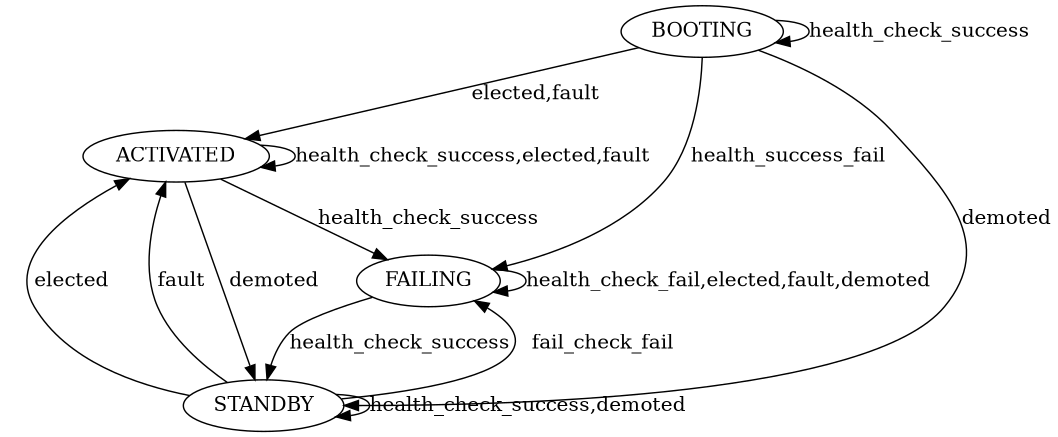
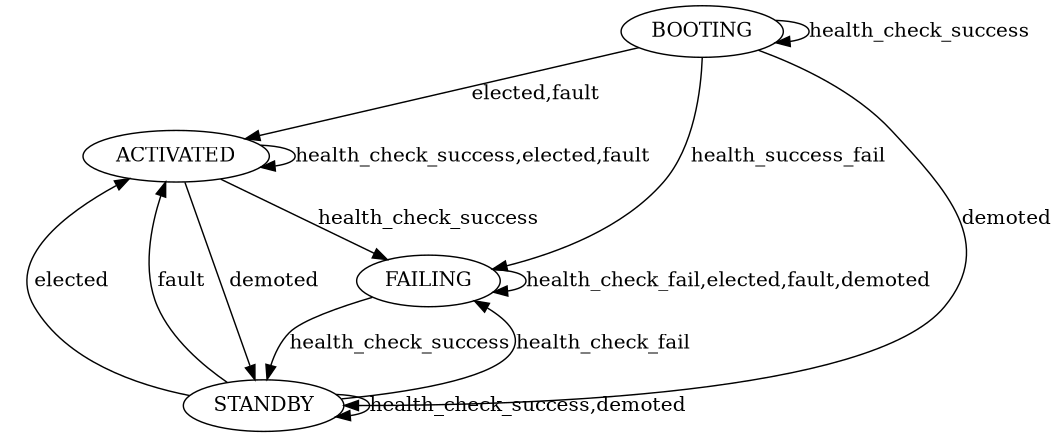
edge "STANDBY" -> "FAILING": label "fail_check_fail" -> "health_check_fail"
